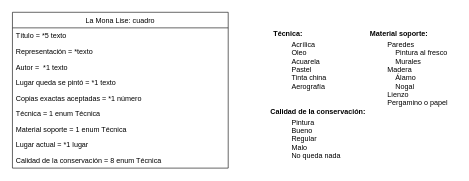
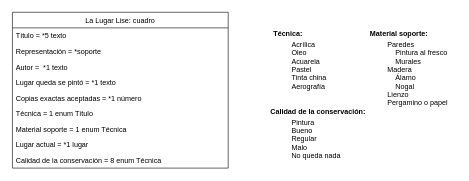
node "La Mona Lise: cuadro": label "La Mona Lise: cuadro" -> "La Lugar Lise: cuadro"
node "Representación = *texto": label "Representación = *texto" -> "Representación = *soporte"
node "Técnica = 1 enum Técnica": label "Técnica = 1 enum Técnica" -> "Técnica = 1 enum Título"
